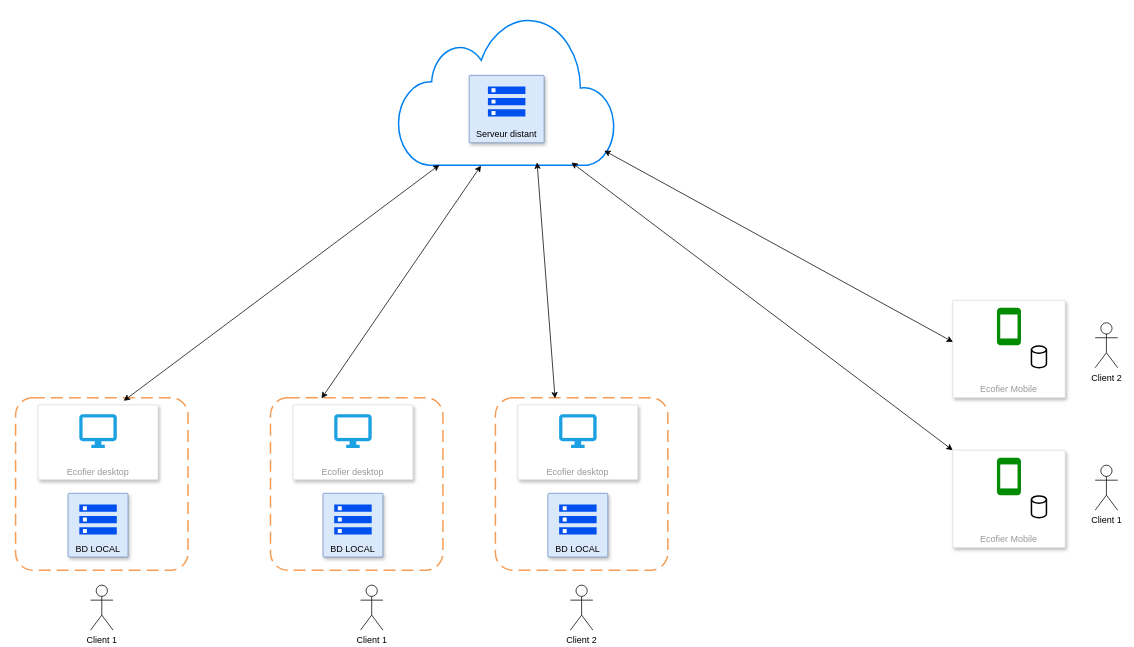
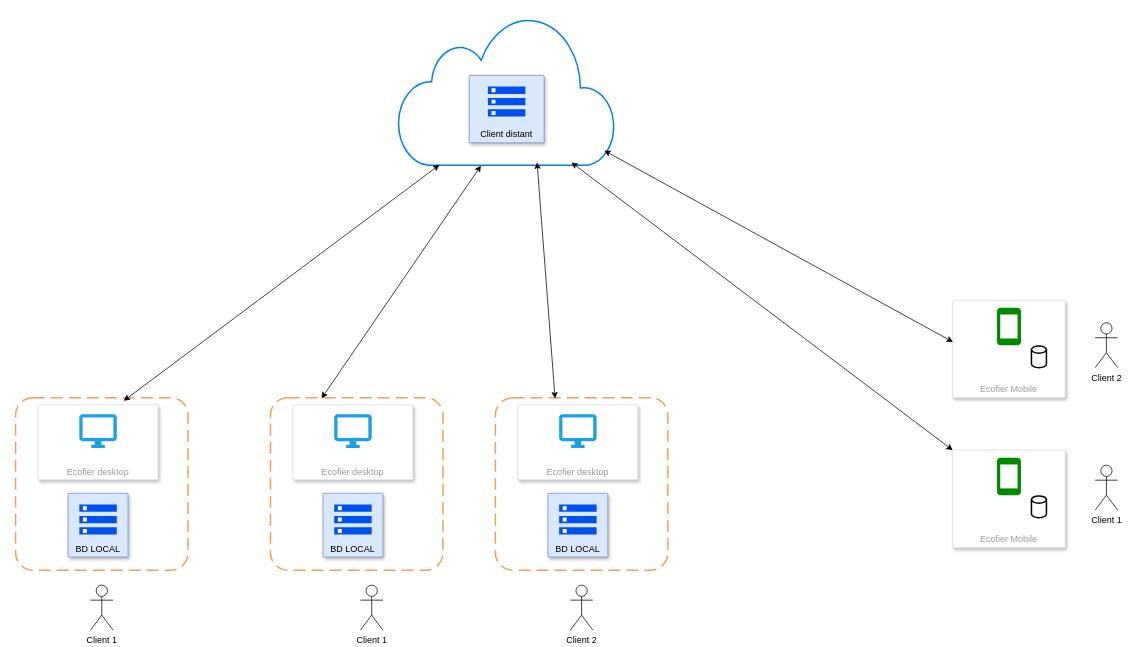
node "Serveur distant": label "Serveur distant" -> "Client distant"
